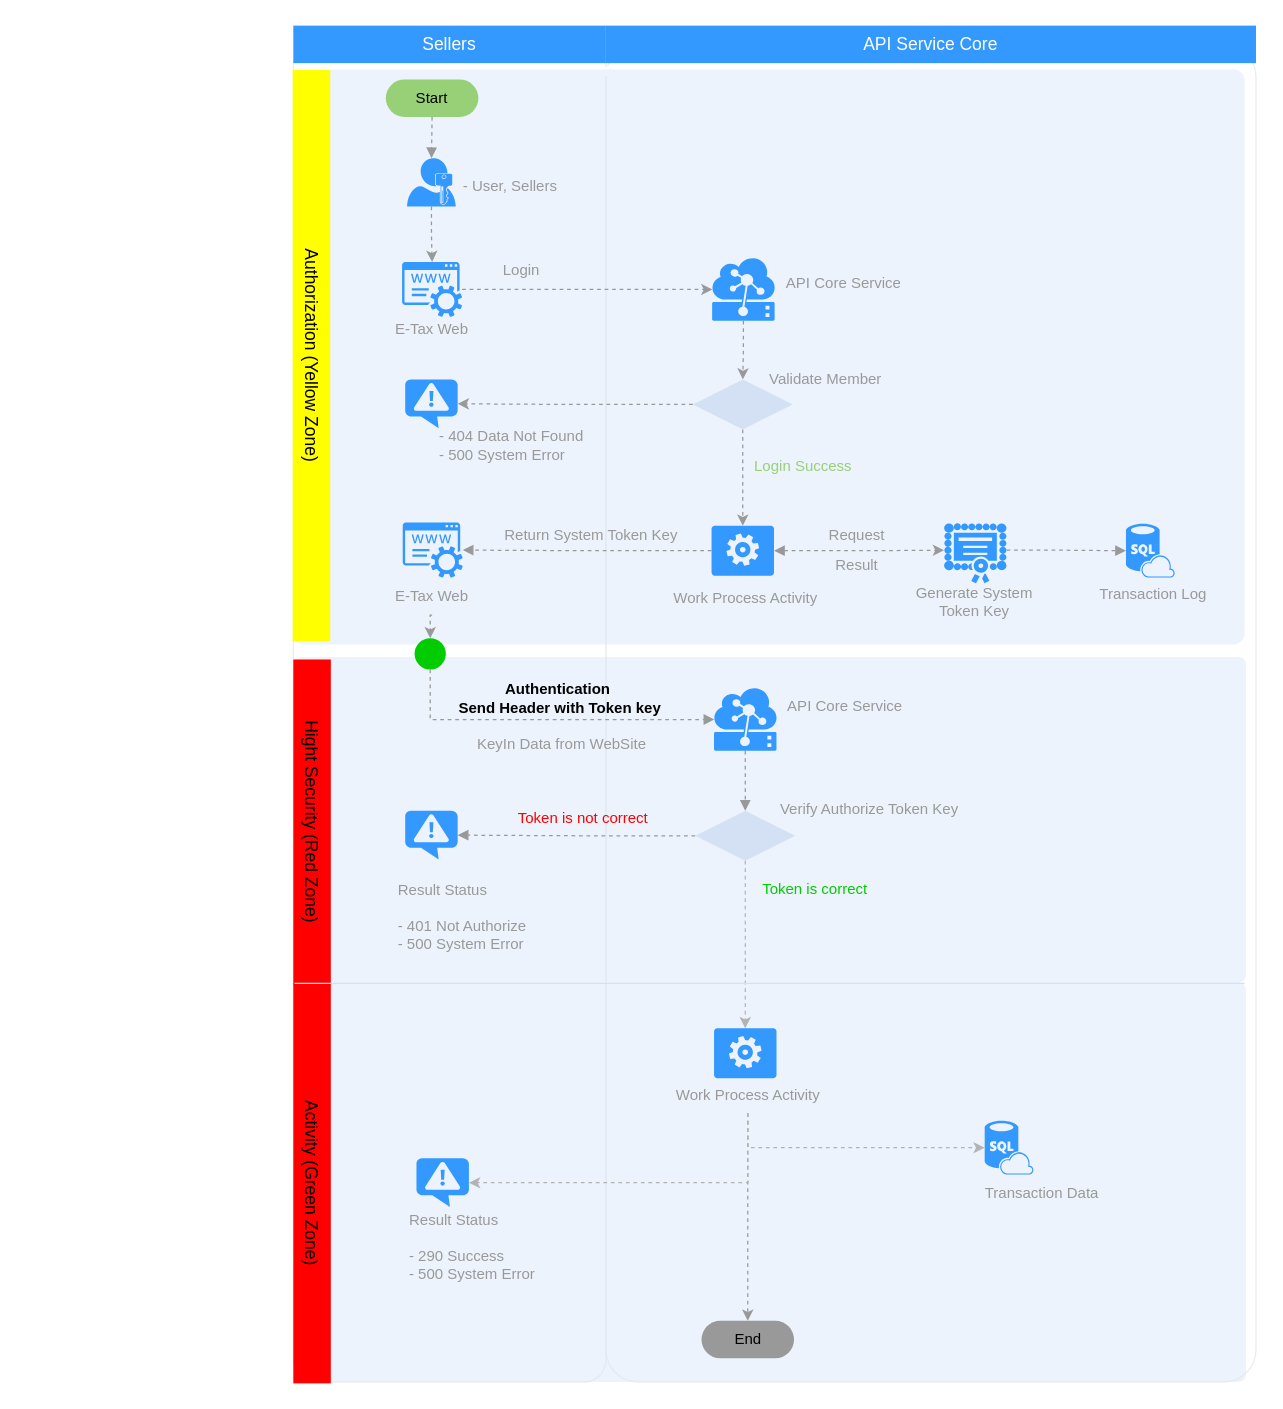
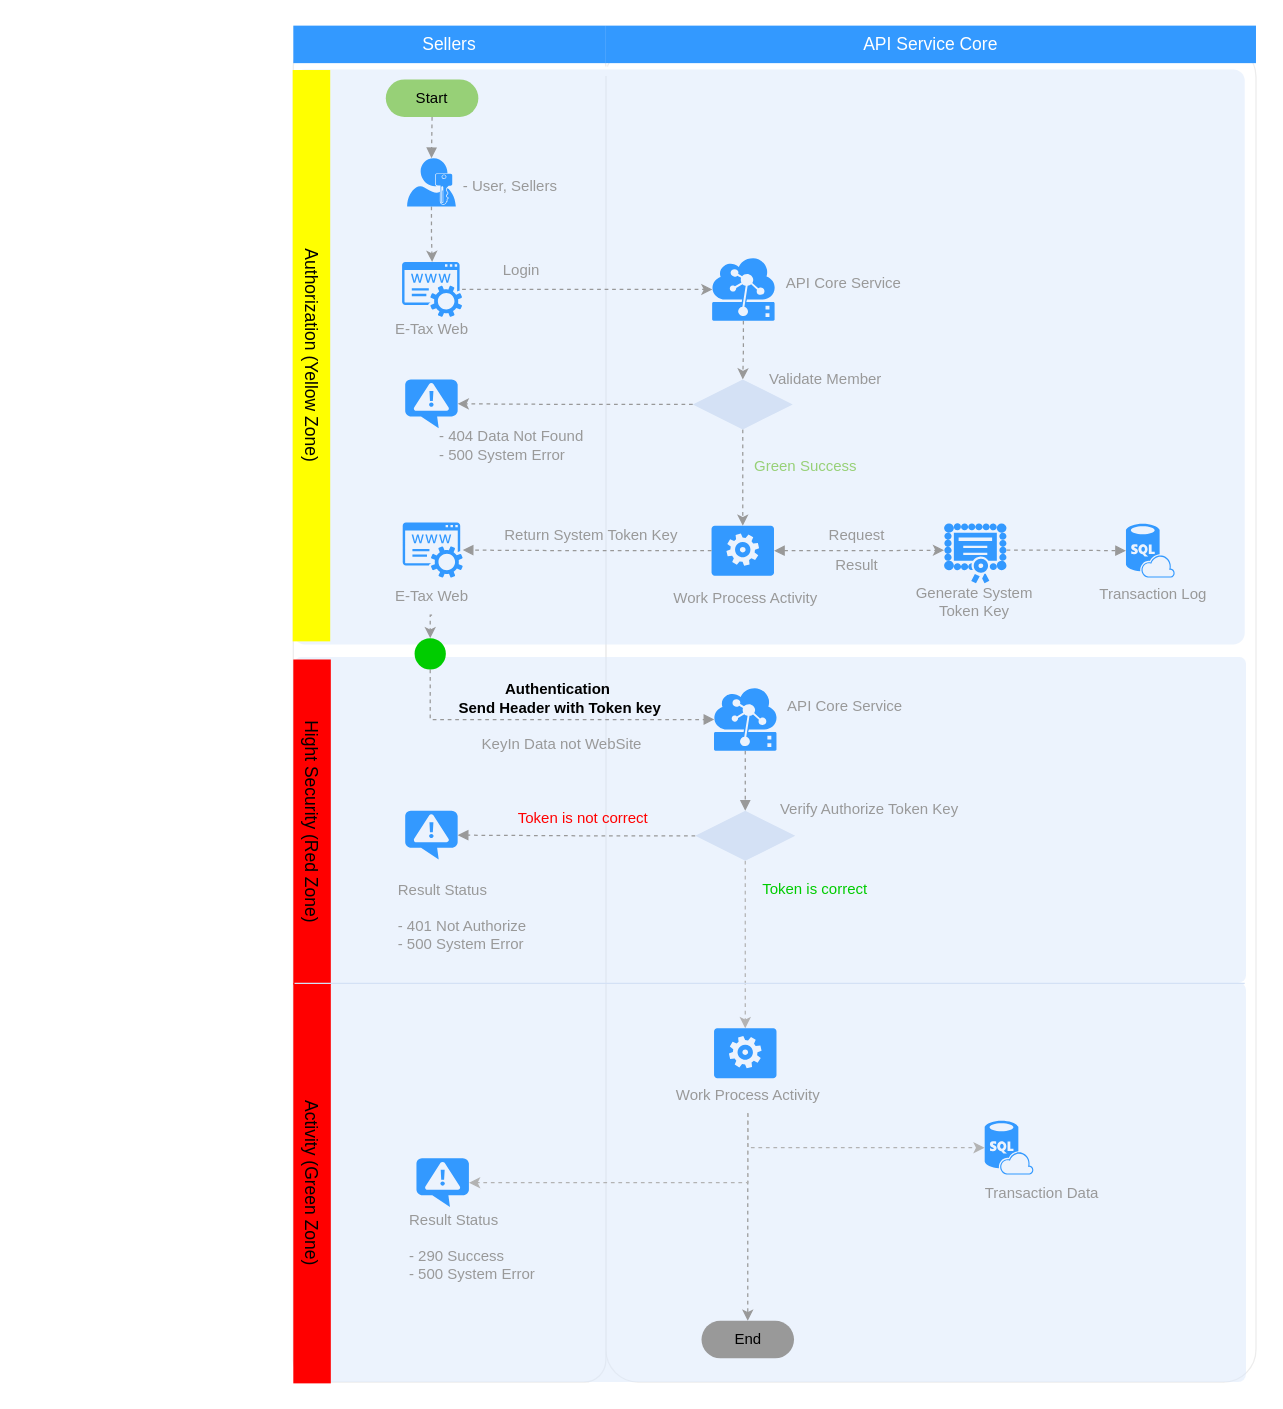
node "Login Success": label "Login Success" -> "Green Success"
node "KeyIn Data from WebSite": label "KeyIn Data from WebSite" -> "KeyIn Data not WebSite"
